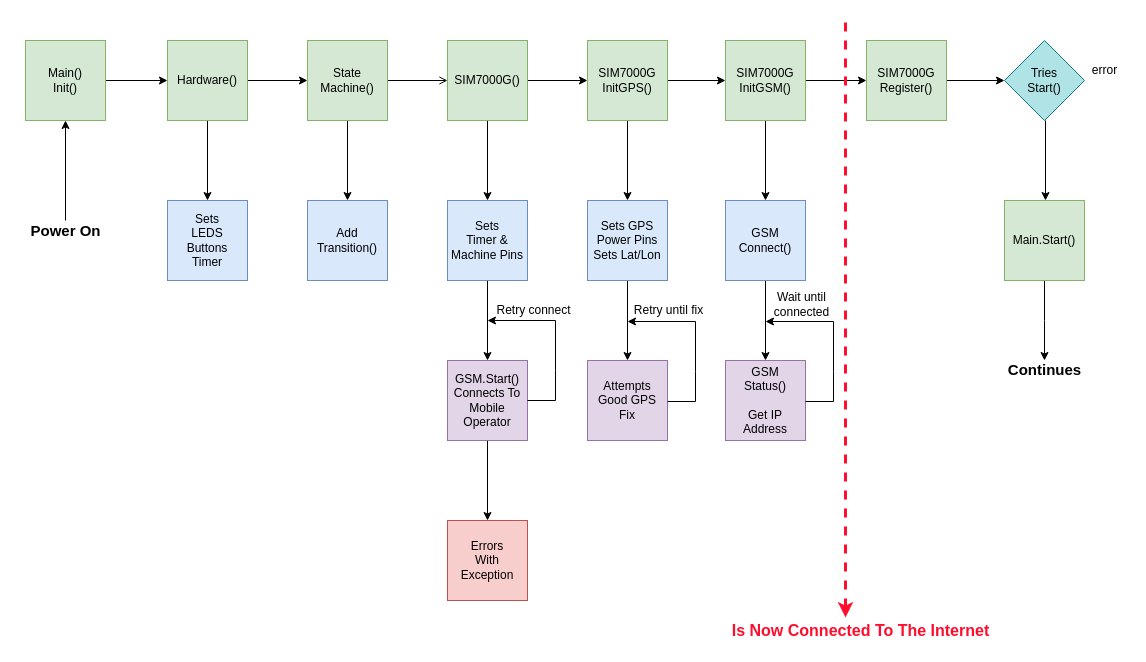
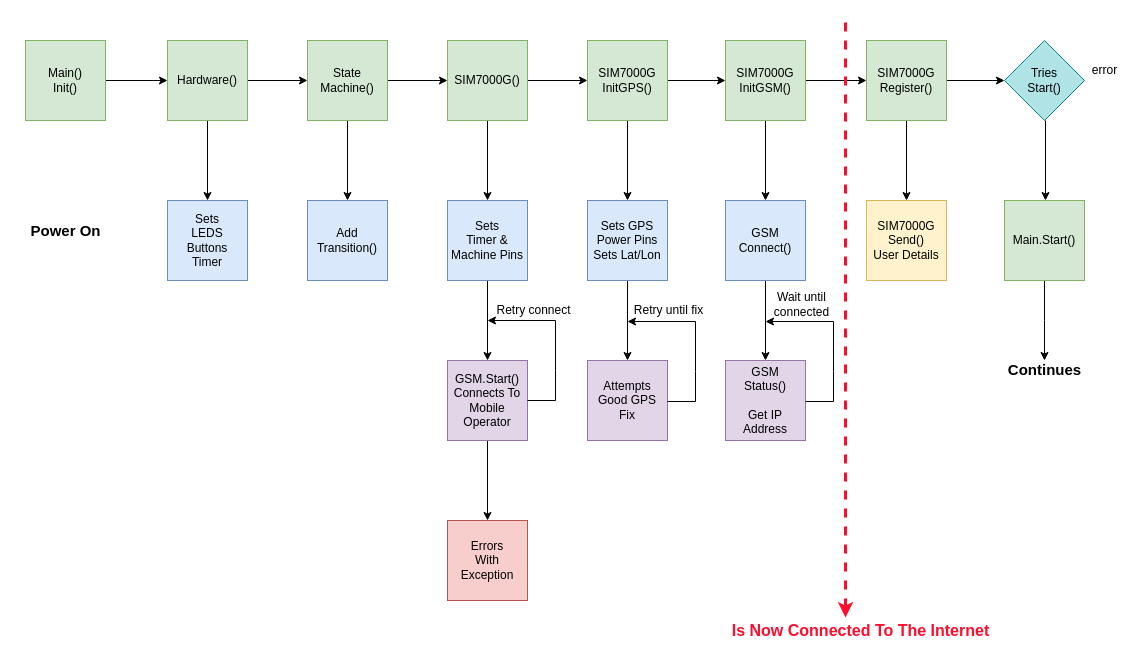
edge "State Machine()" -> "SIM7000G()": arrowhead open -> classic
edge "SIM7000G Register()" -> "SIM7000G Send() User Details": added
edge "Power On" -> "Main() Init()": removed
node "SIM7000G Send() User Details": added
